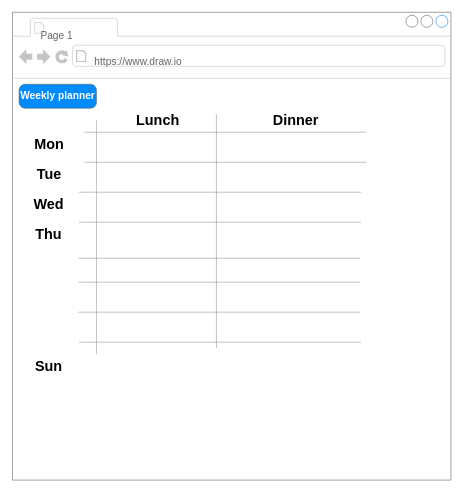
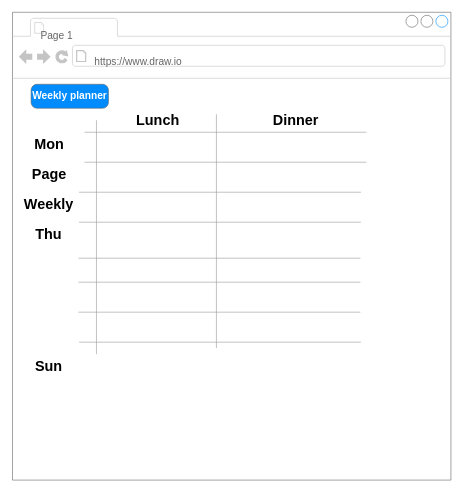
node "Weekly planner": moved (58, 96) -> (70, 96)
node "Tue": label "Tue" -> "Page"
node "Wed": label "Wed" -> "Weekly"
